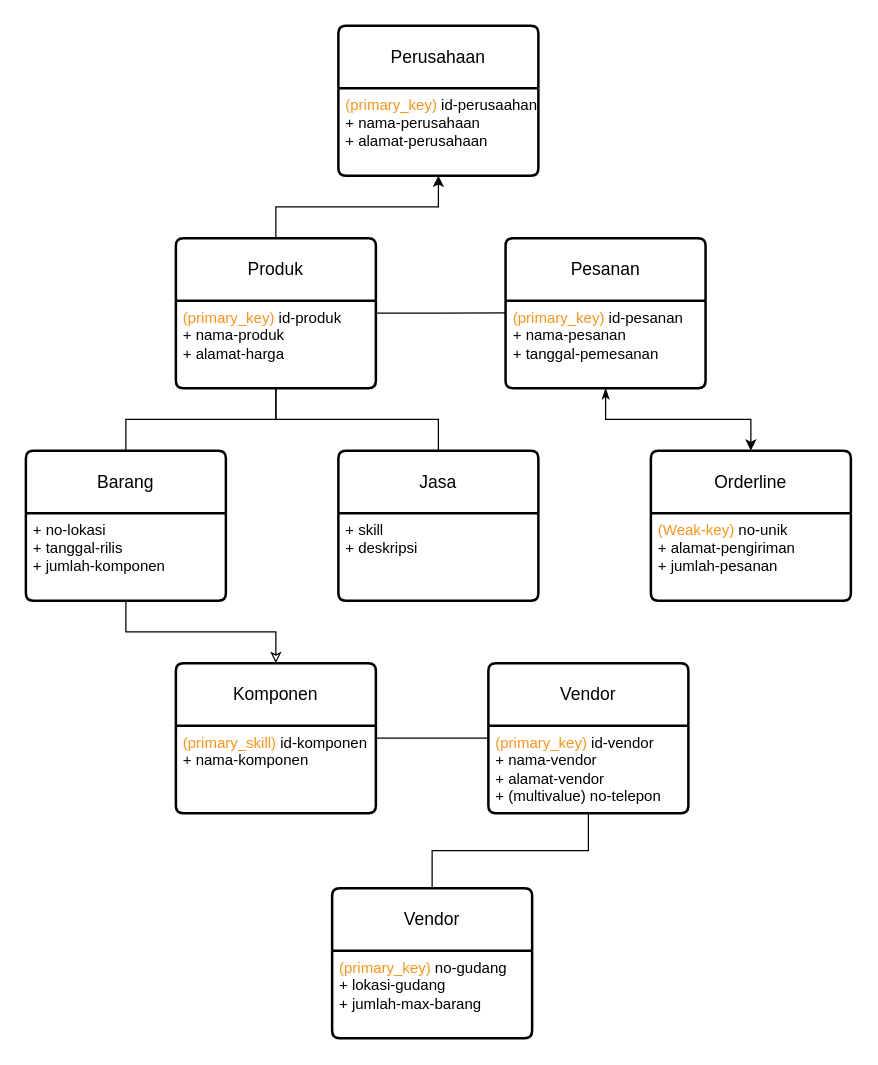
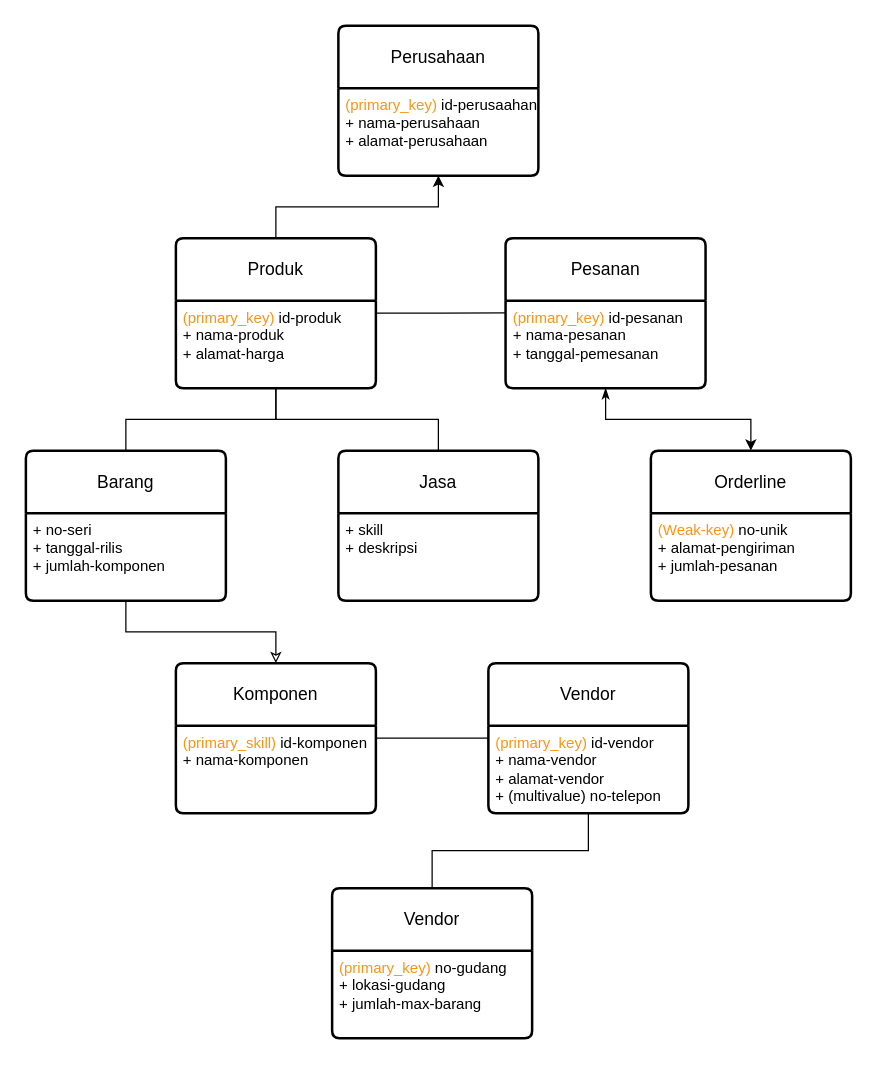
node "+ no-lokasi + tanggal-rilis + jumlah-komponen": label "+ no-lokasi + tanggal-rilis + jumlah-komponen" -> "+ no-seri + tanggal-rilis + jumlah-komponen"
